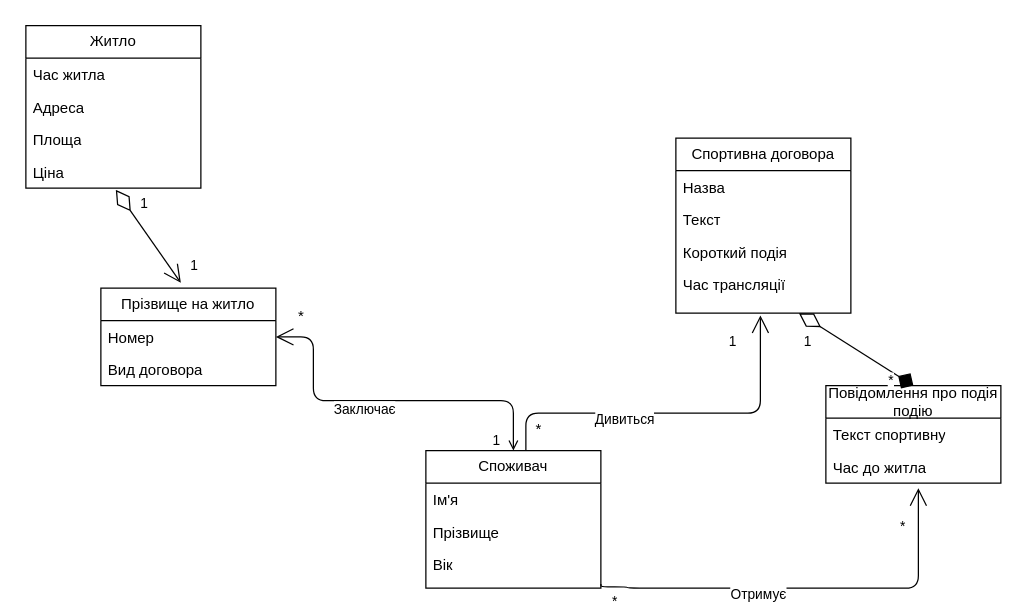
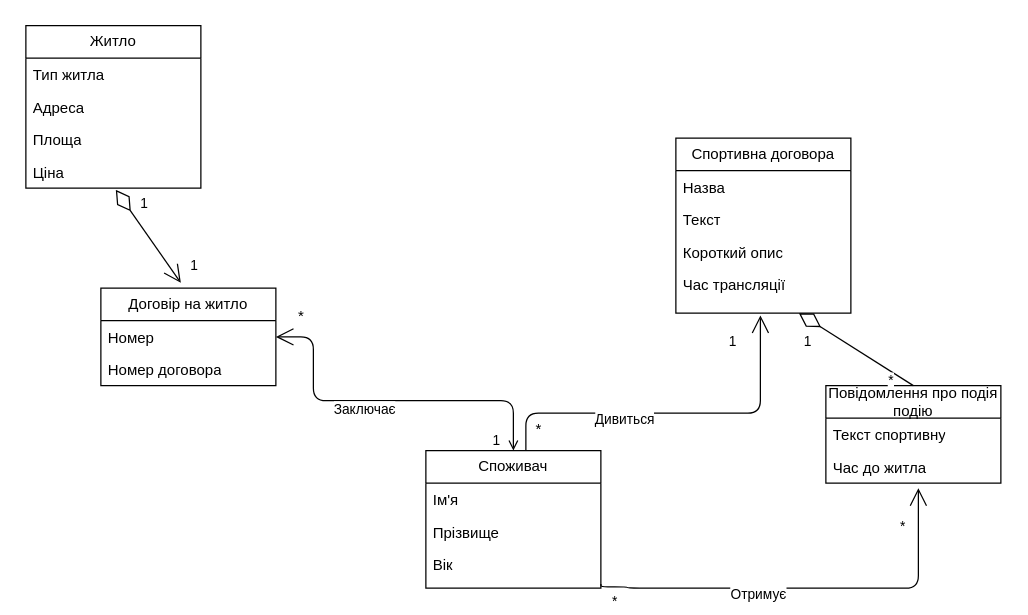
node "Час житла": label "Час житла" -> "Тип житла"
node "Короткий подія": label "Короткий подія" -> "Короткий опис"
node "Прізвище на житло": label "Прізвище на житло" -> "Договір на житло"
node "Вид договора": label "Вид договора" -> "Номер договора"
edge "Час трансляції" -- "Повідомлення про подія подію": arrowhead diamond -> none
